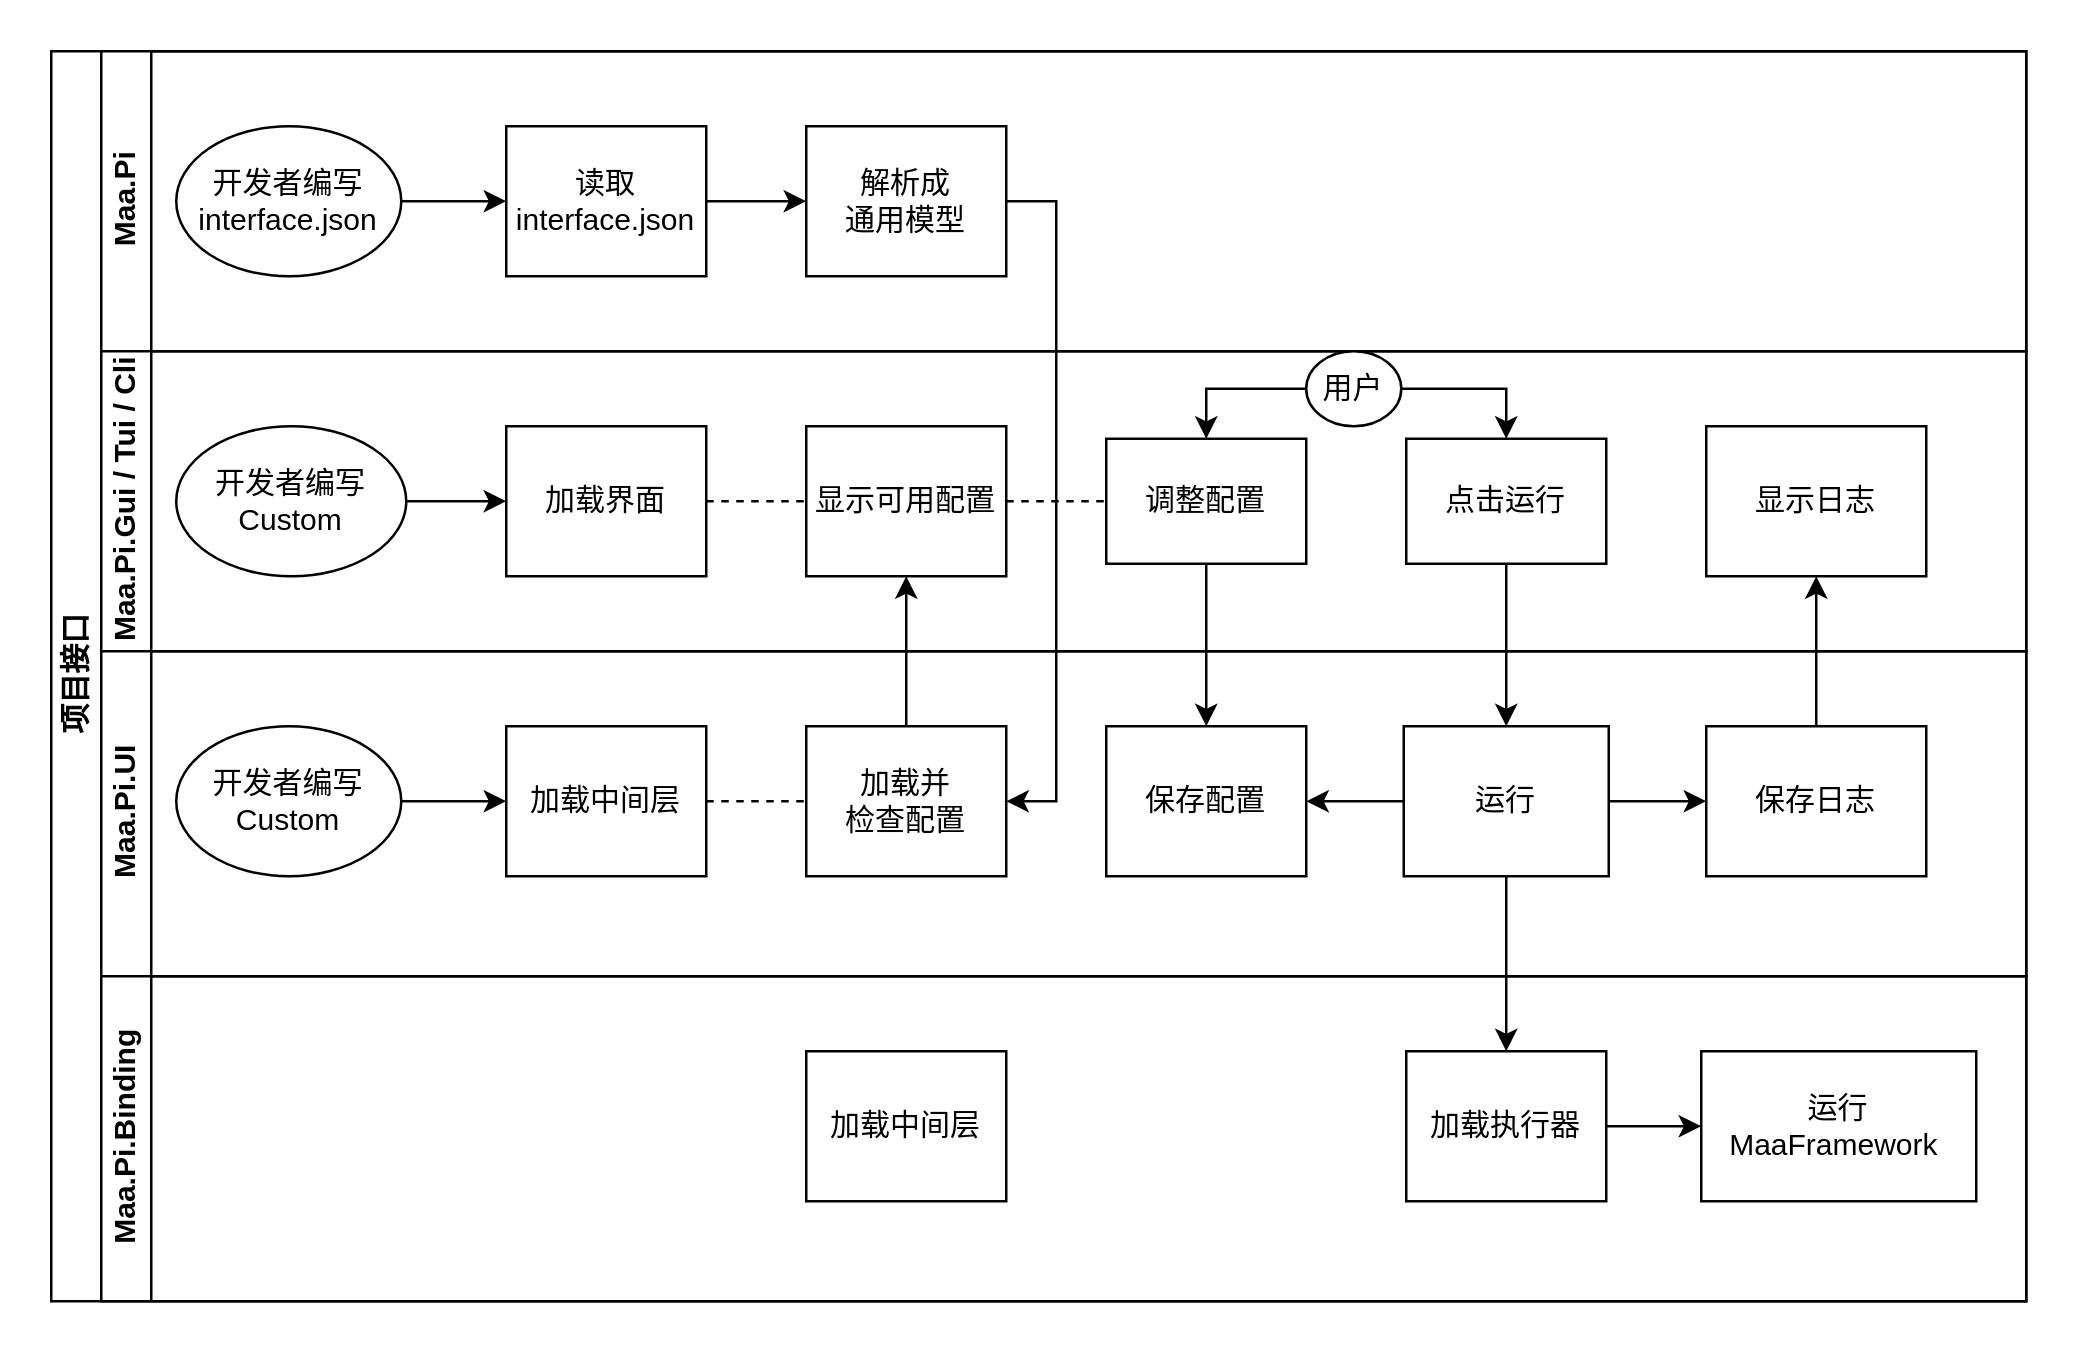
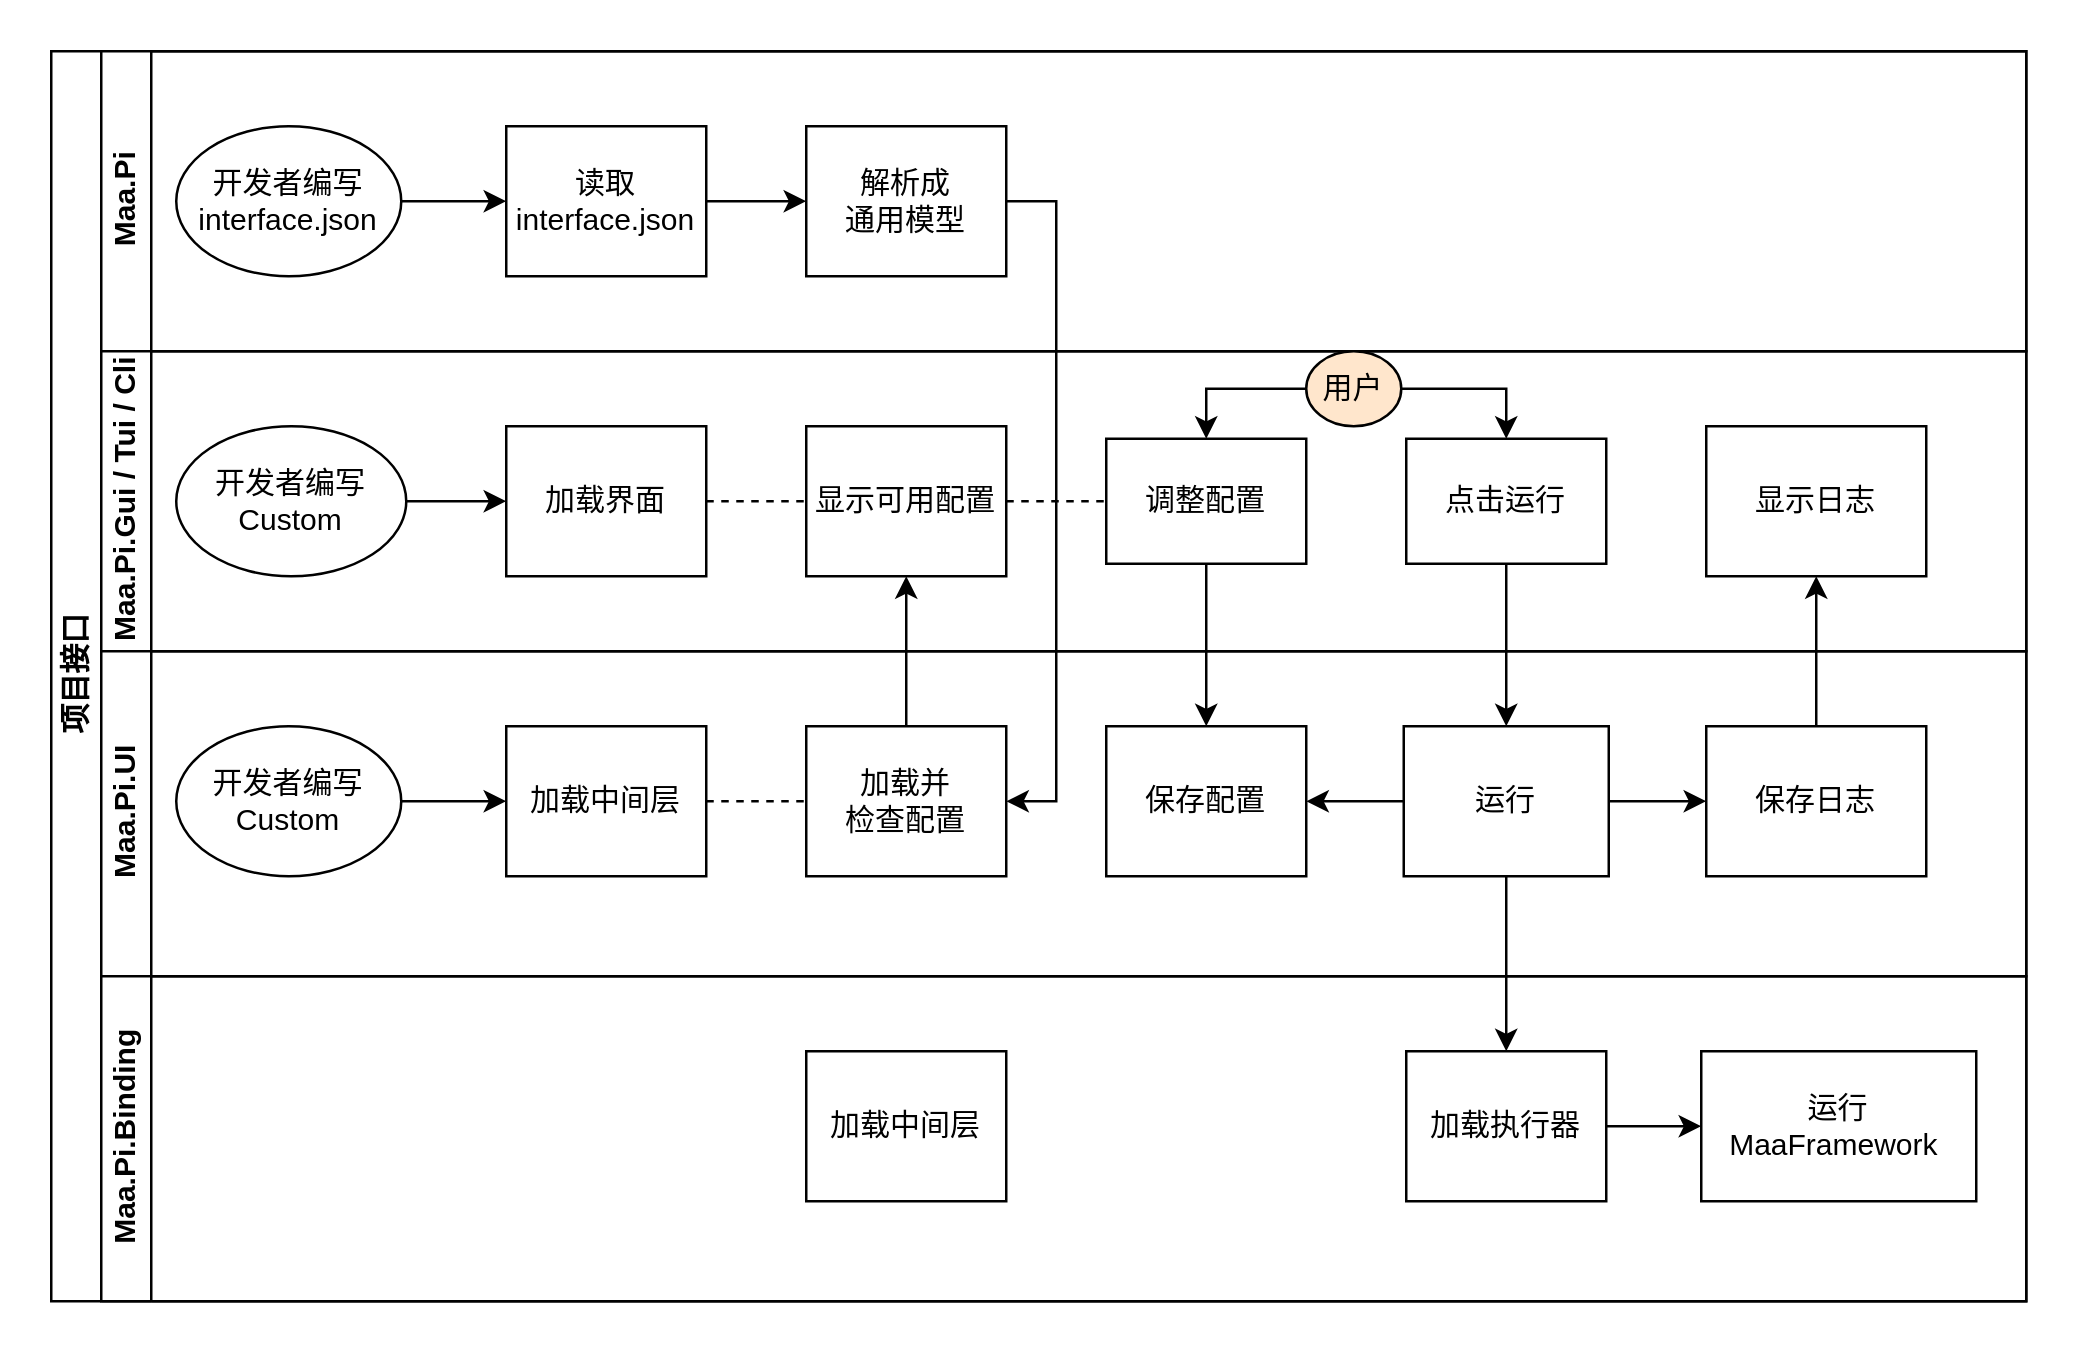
node "用户": fillcolor #ffffff -> #ffe6cc
